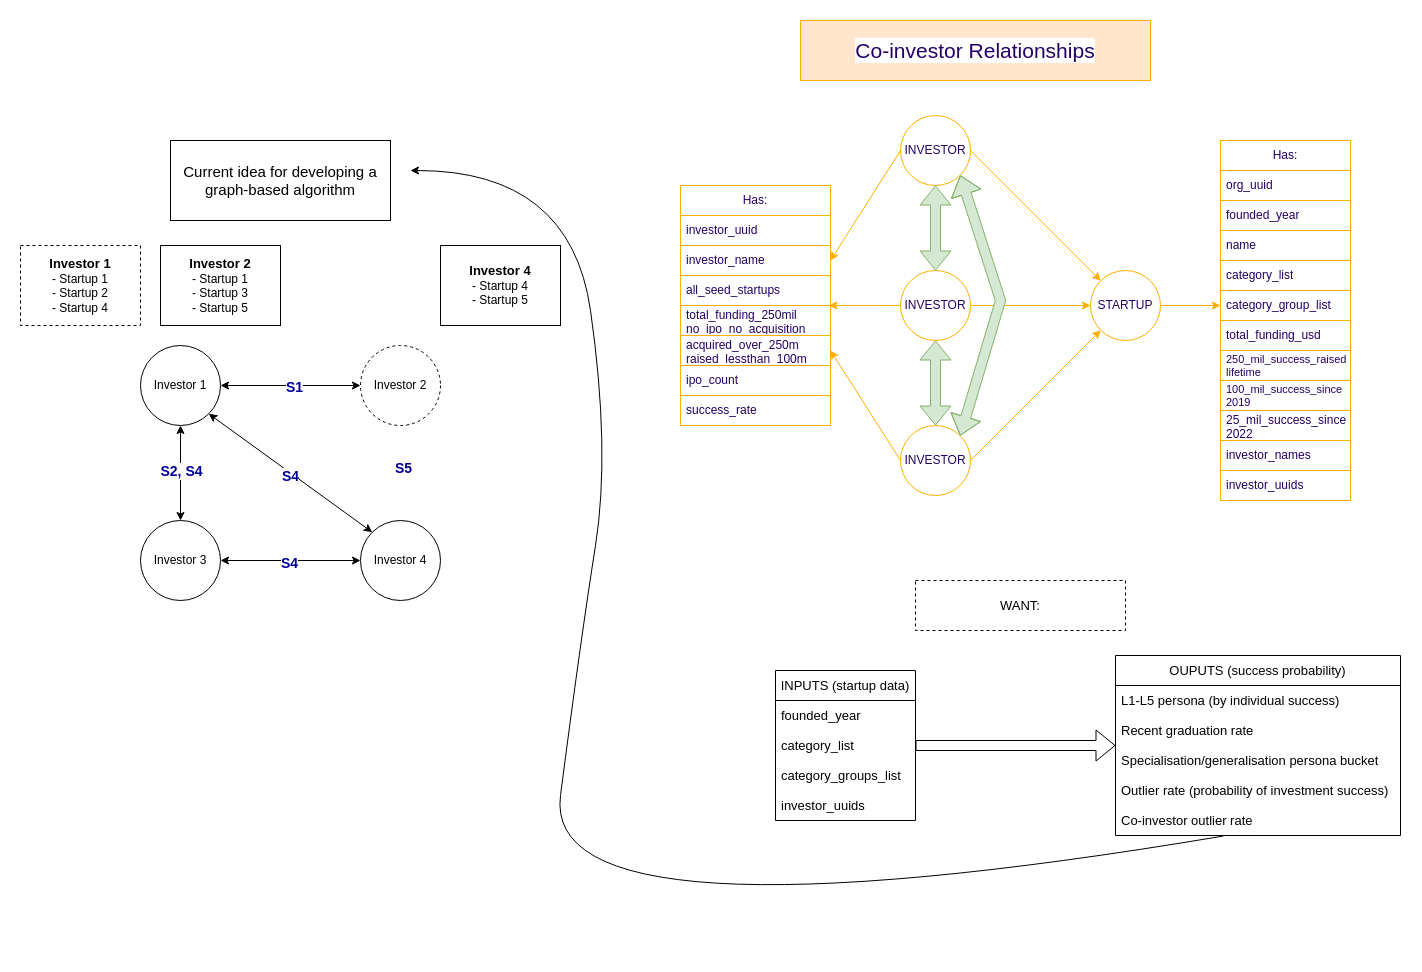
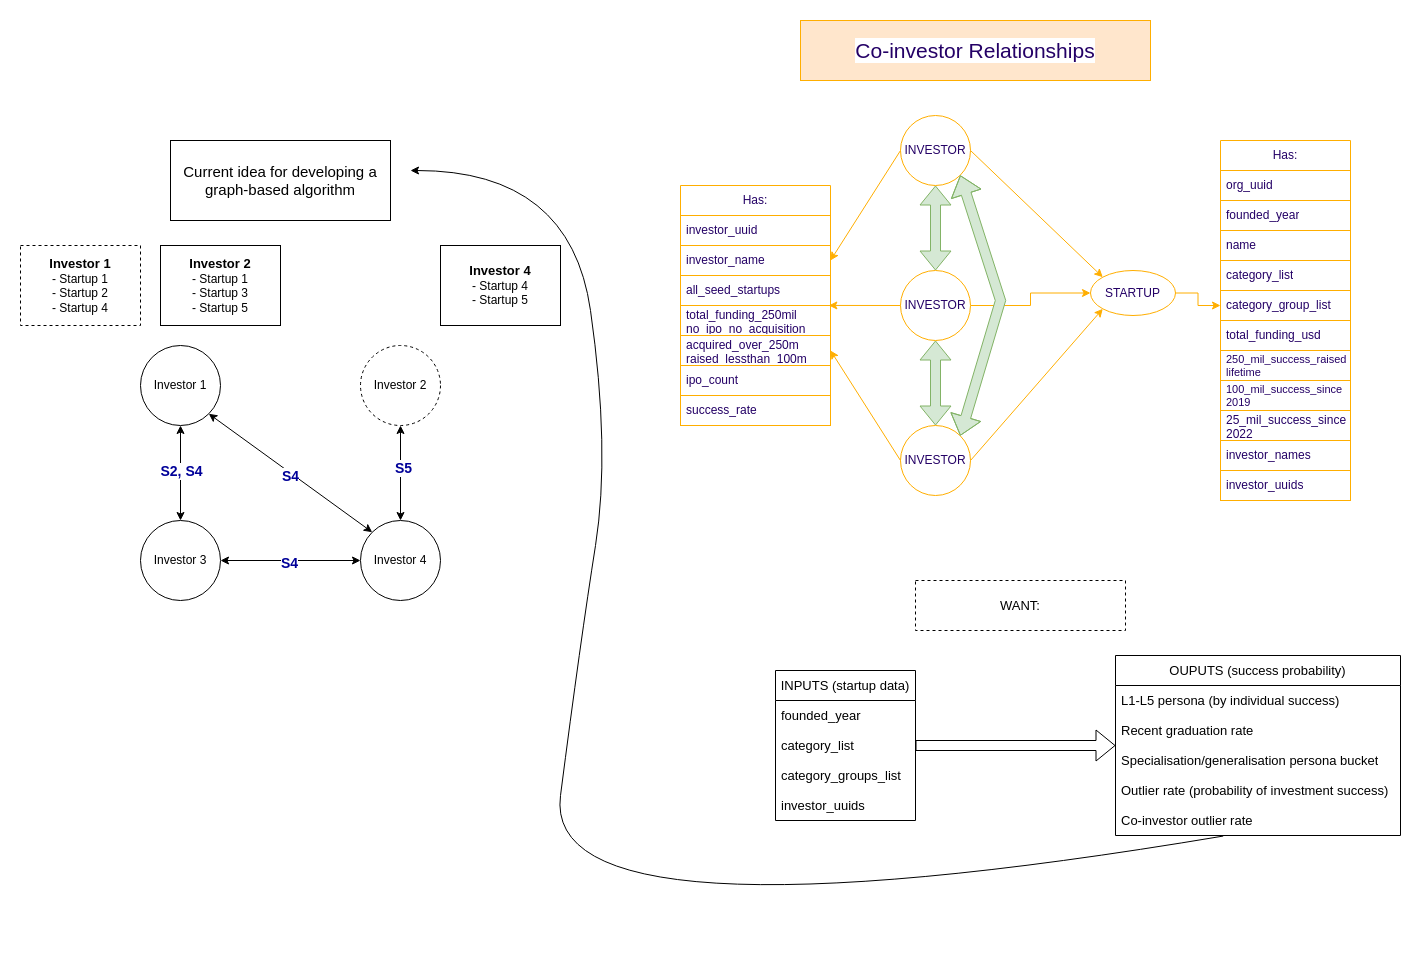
node "STARTUP": size 70x70 -> 85x45
edge "Investor 1" -- "Investor 2": removed, label "S1"
edge "Investor 2" -- "Investor 4": added
